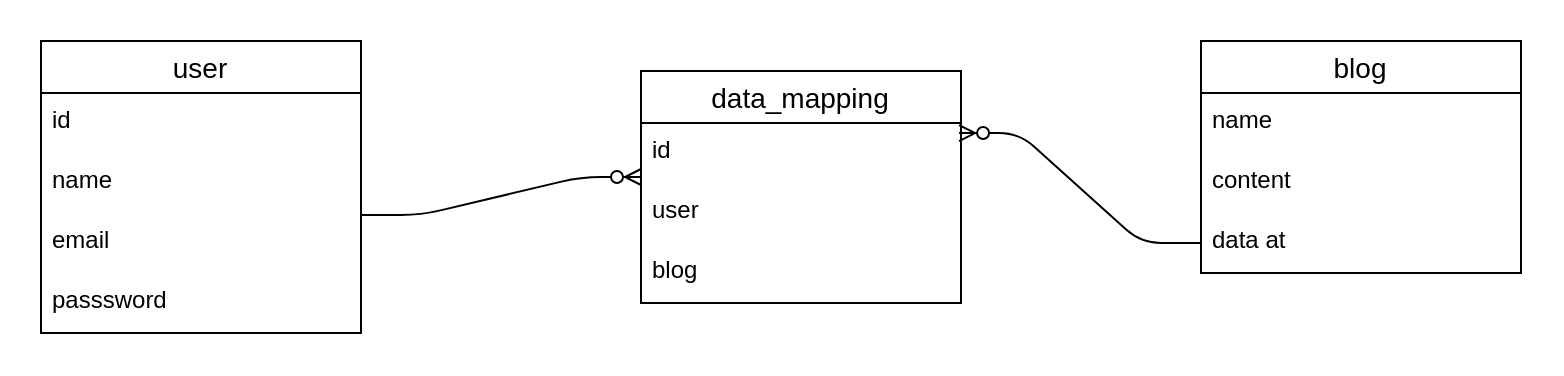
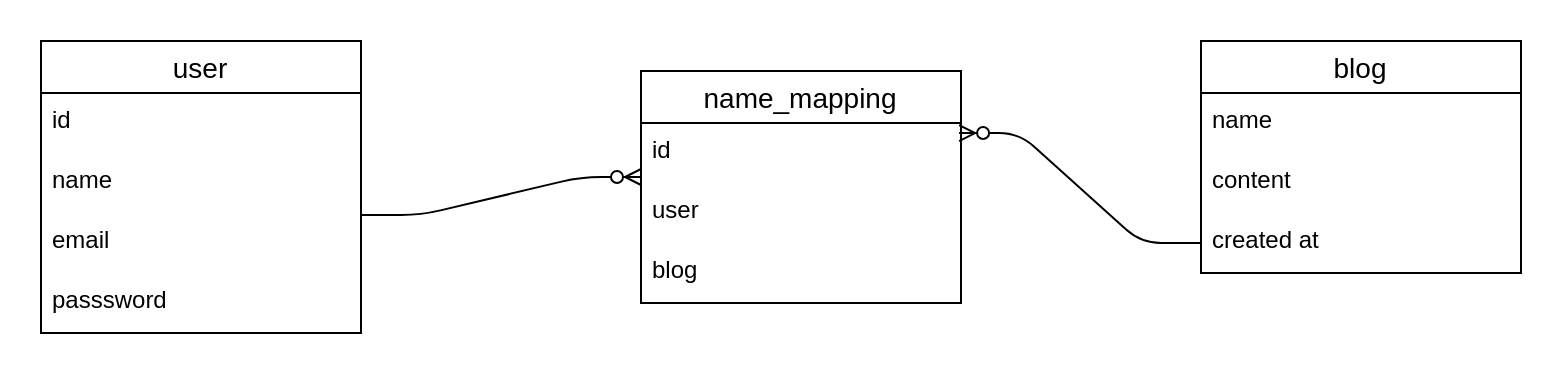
node "data_mapping": label "data_mapping" -> "name_mapping"
node "data at": label "data at" -> "created at"
